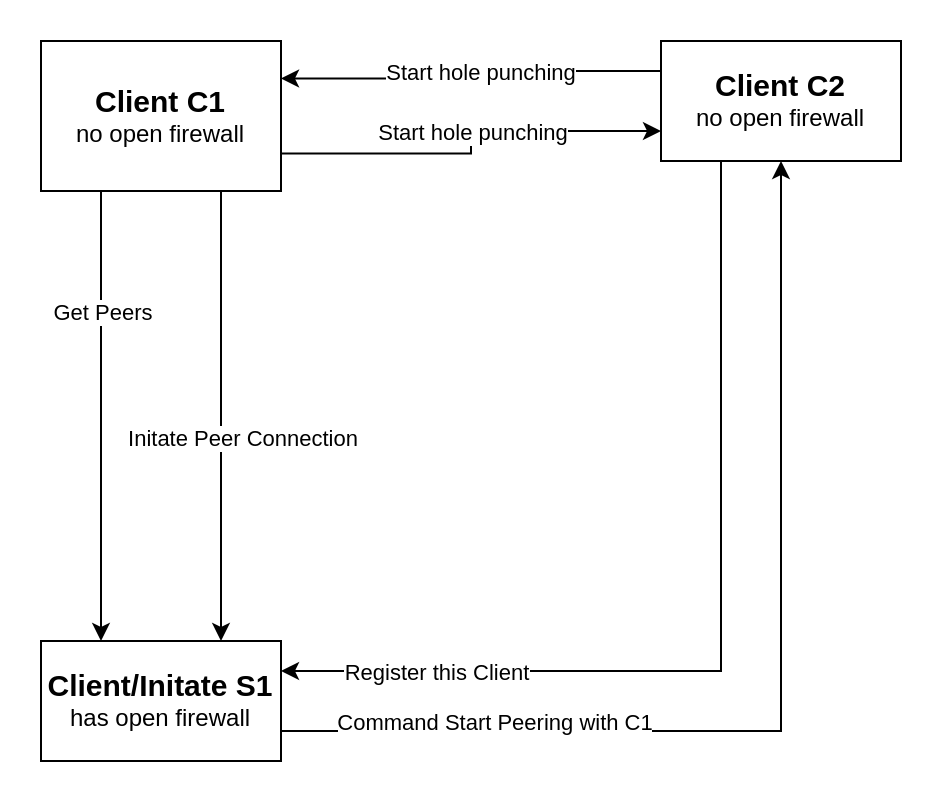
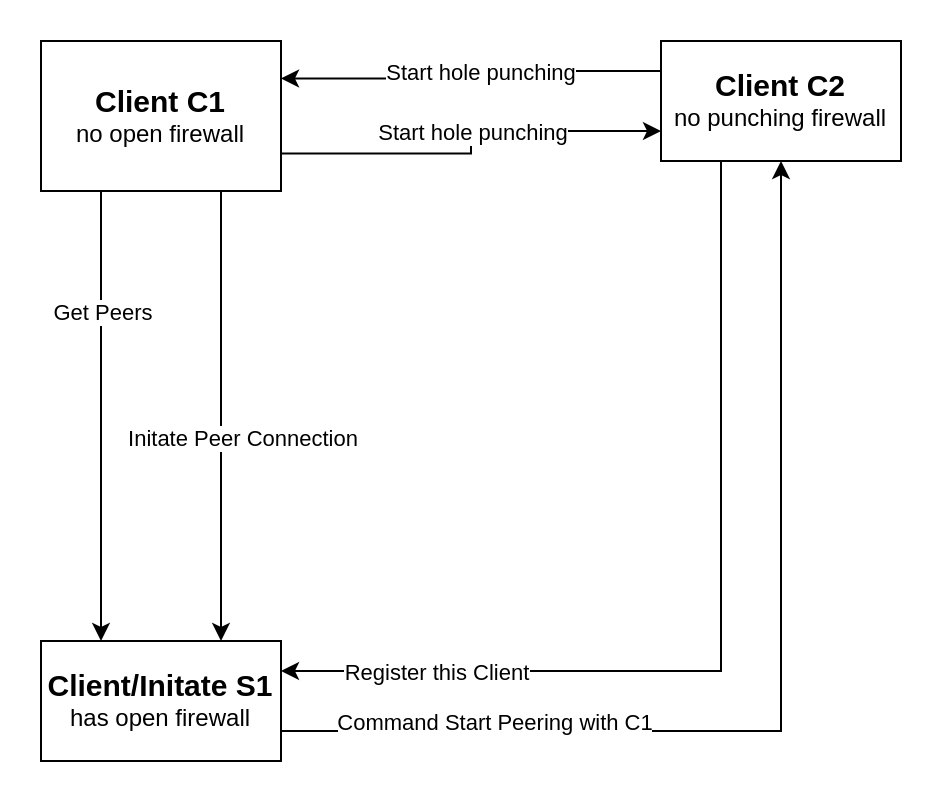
node "Client C2 no open firewall": label "Client C2 no open firewall" -> "Client C2 no punching firewall"
